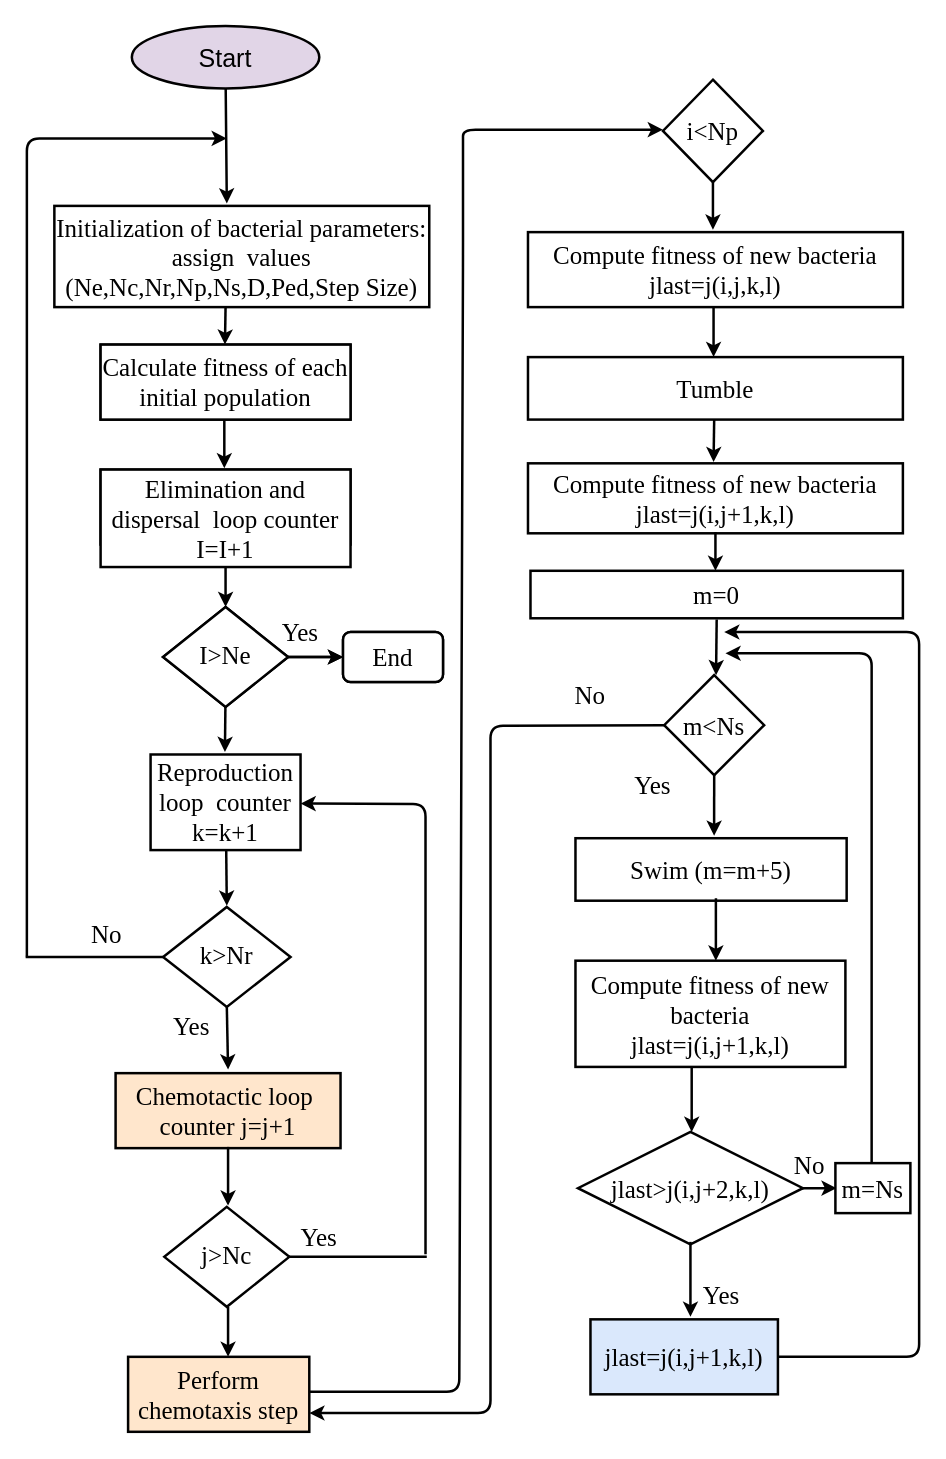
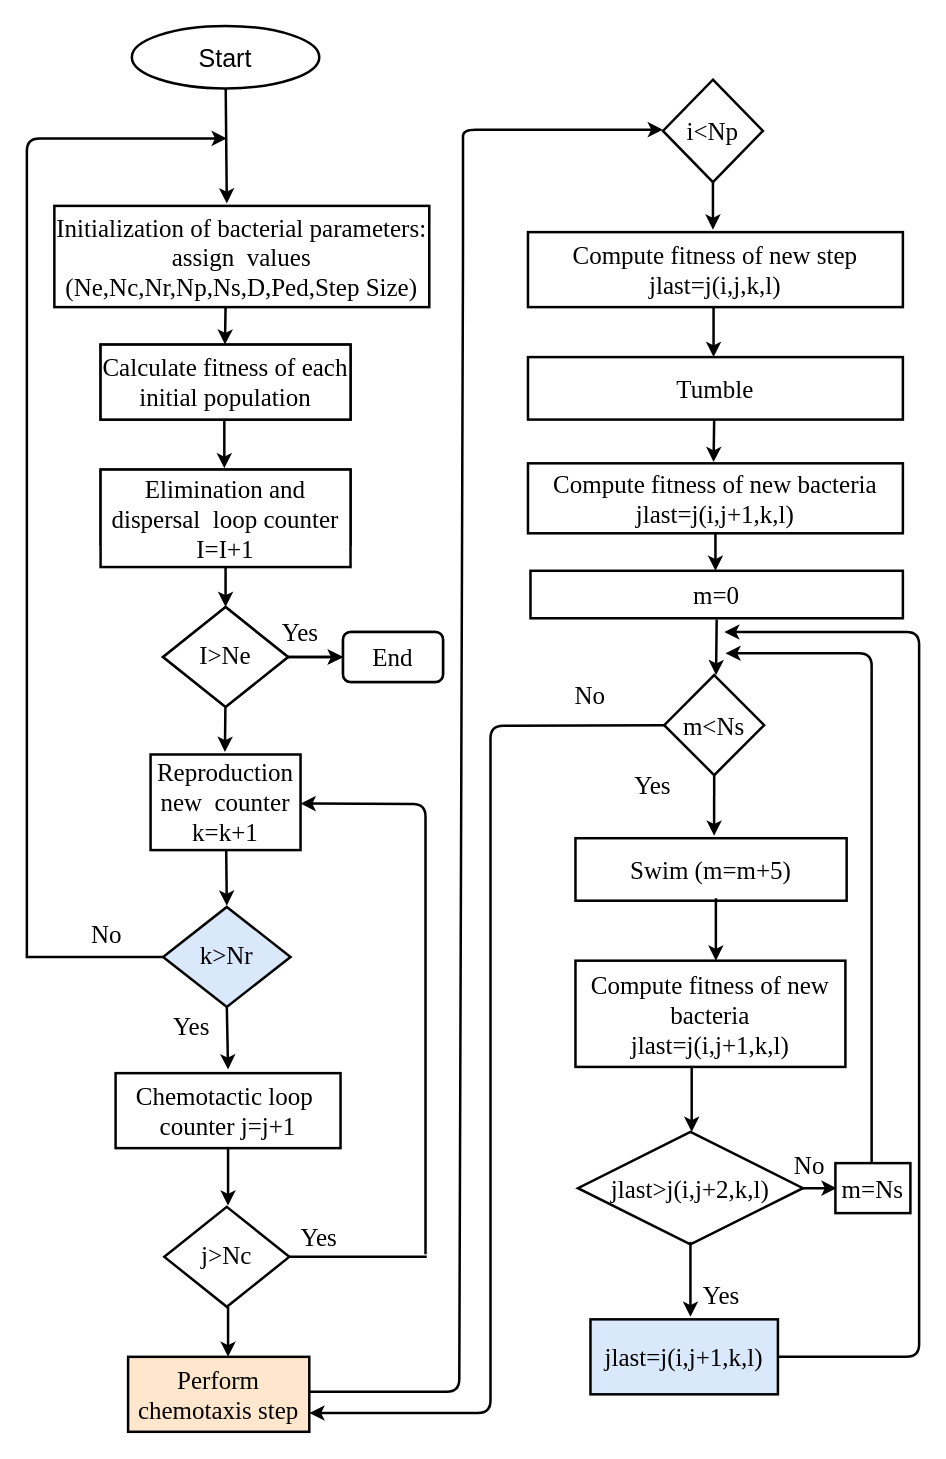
node "Start": fillcolor #e1d5e7 -> #ffffff
node "Compute fitness of new bacteriajlast=j(i,j,k,l)": label "Compute fitness of new bacteriajlast=j(i,j,k,l)" -> "Compute fitness of new stepjlast=j(i,j,k,l)"
node "Reproduction loop counter k=k+1": label "Reproduction loop counter k=k+1" -> "Reproduction new counter k=k+1"
node "k>Nr": fillcolor #ffffff -> #dae8fc
node "Chemotactic loop counter j=j+1": fillcolor #ffe6cc -> #ffffff
